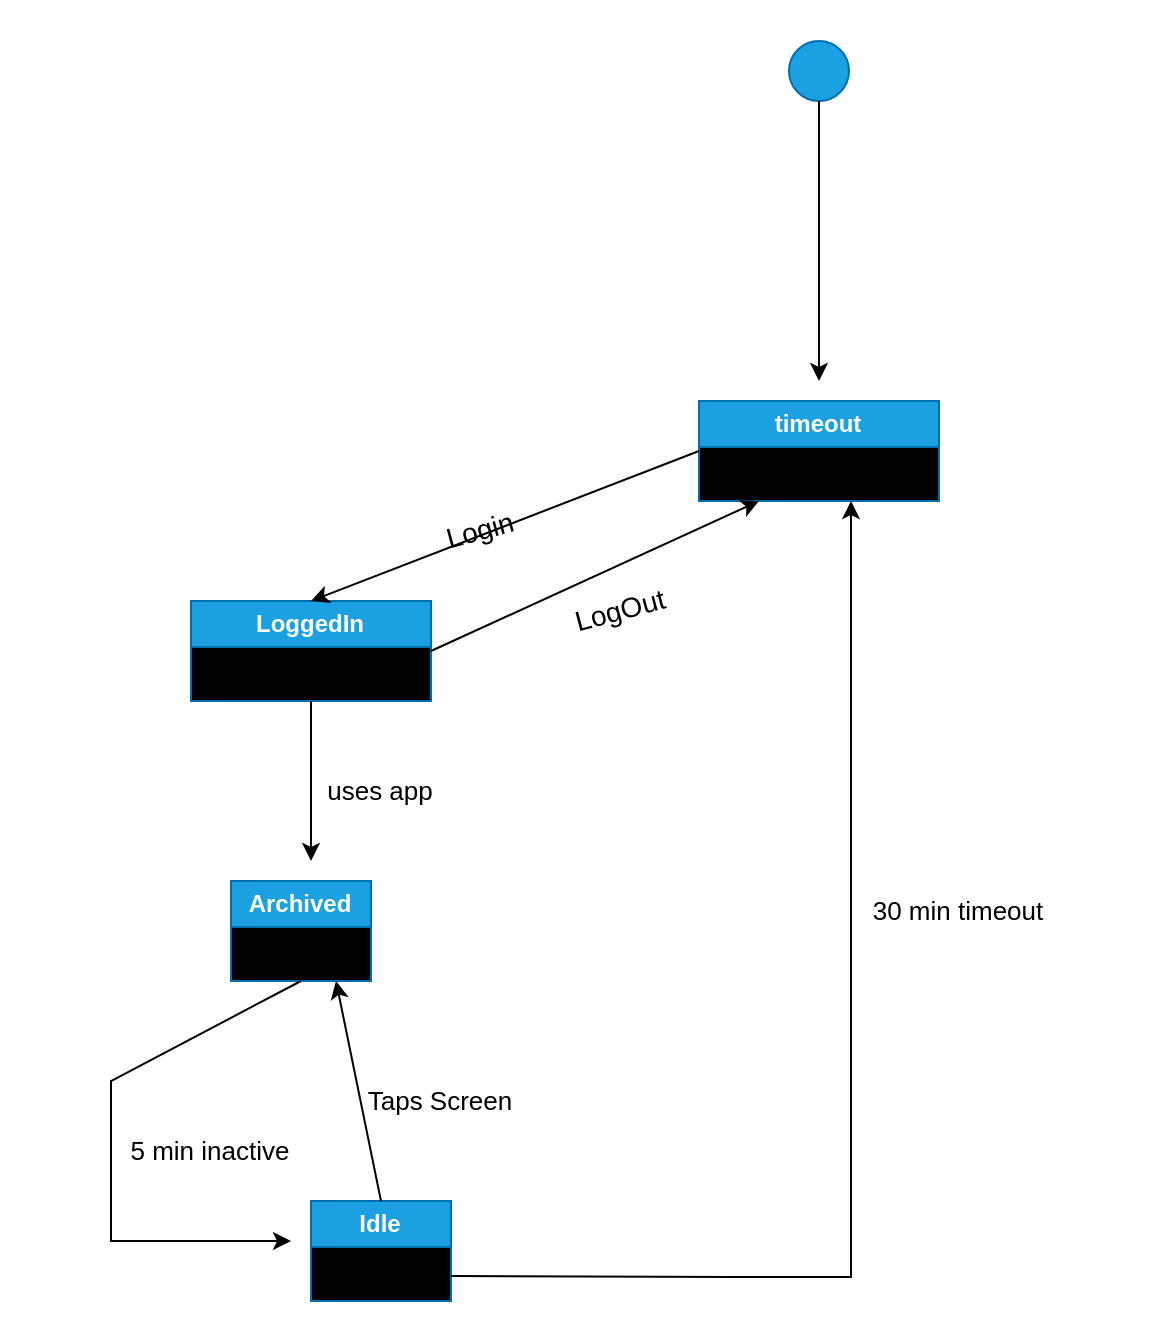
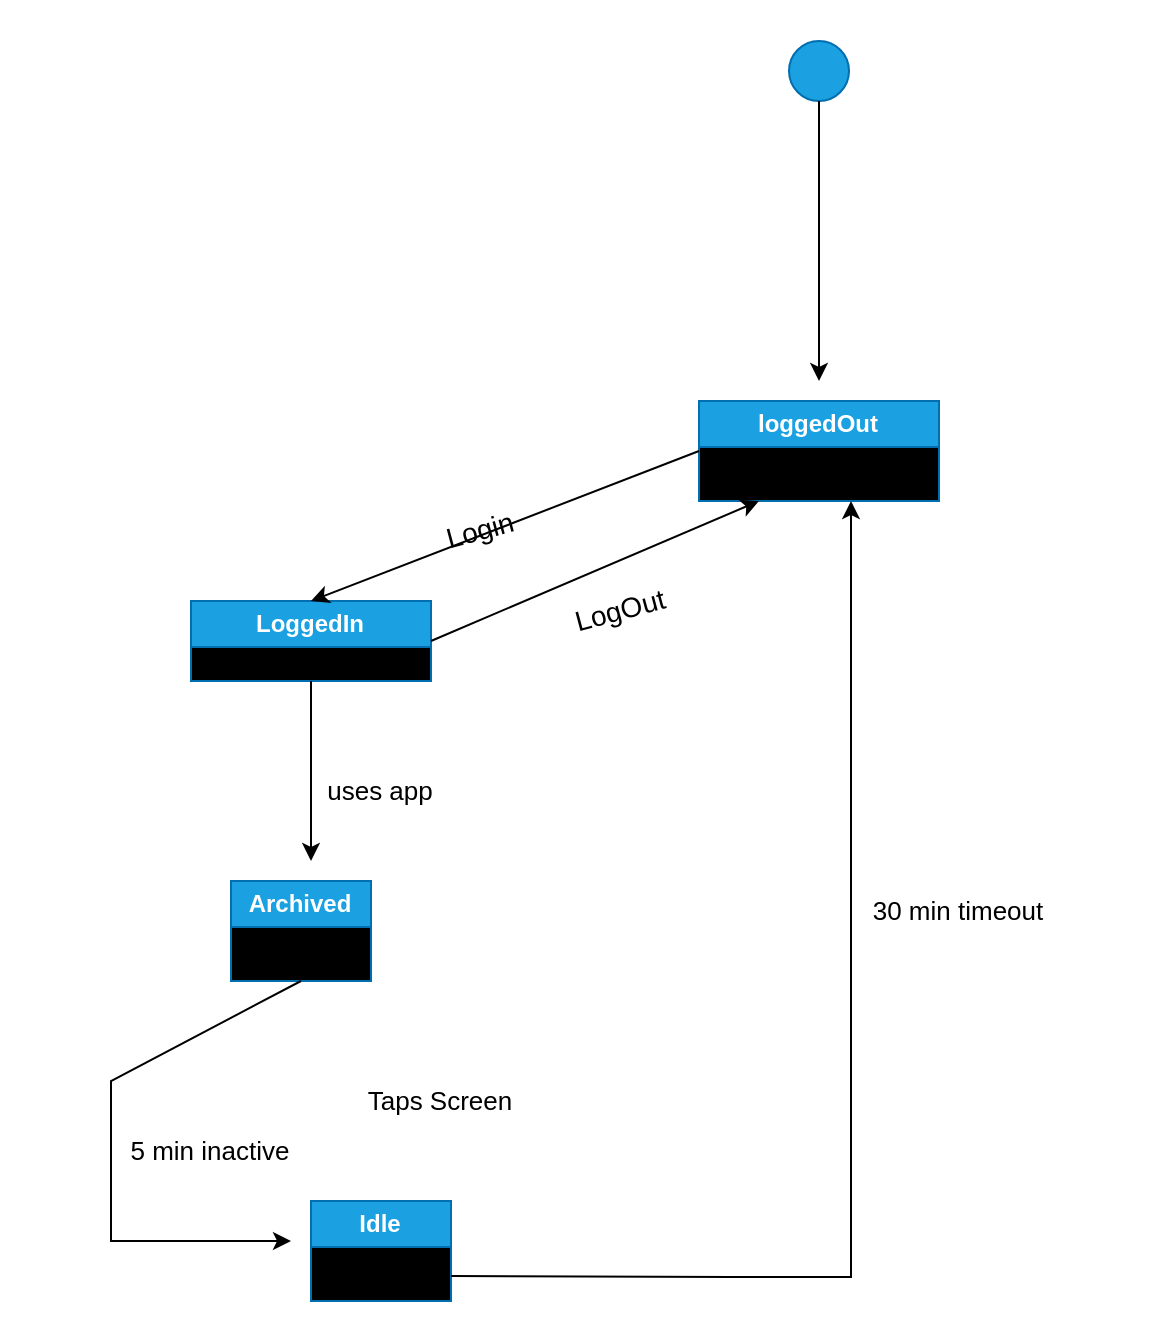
node "timeout": label "timeout" -> "loggedOut"
node "LoggedIn": size 240x100 -> 240x80
edge "Idle" -> "Archived": removed
